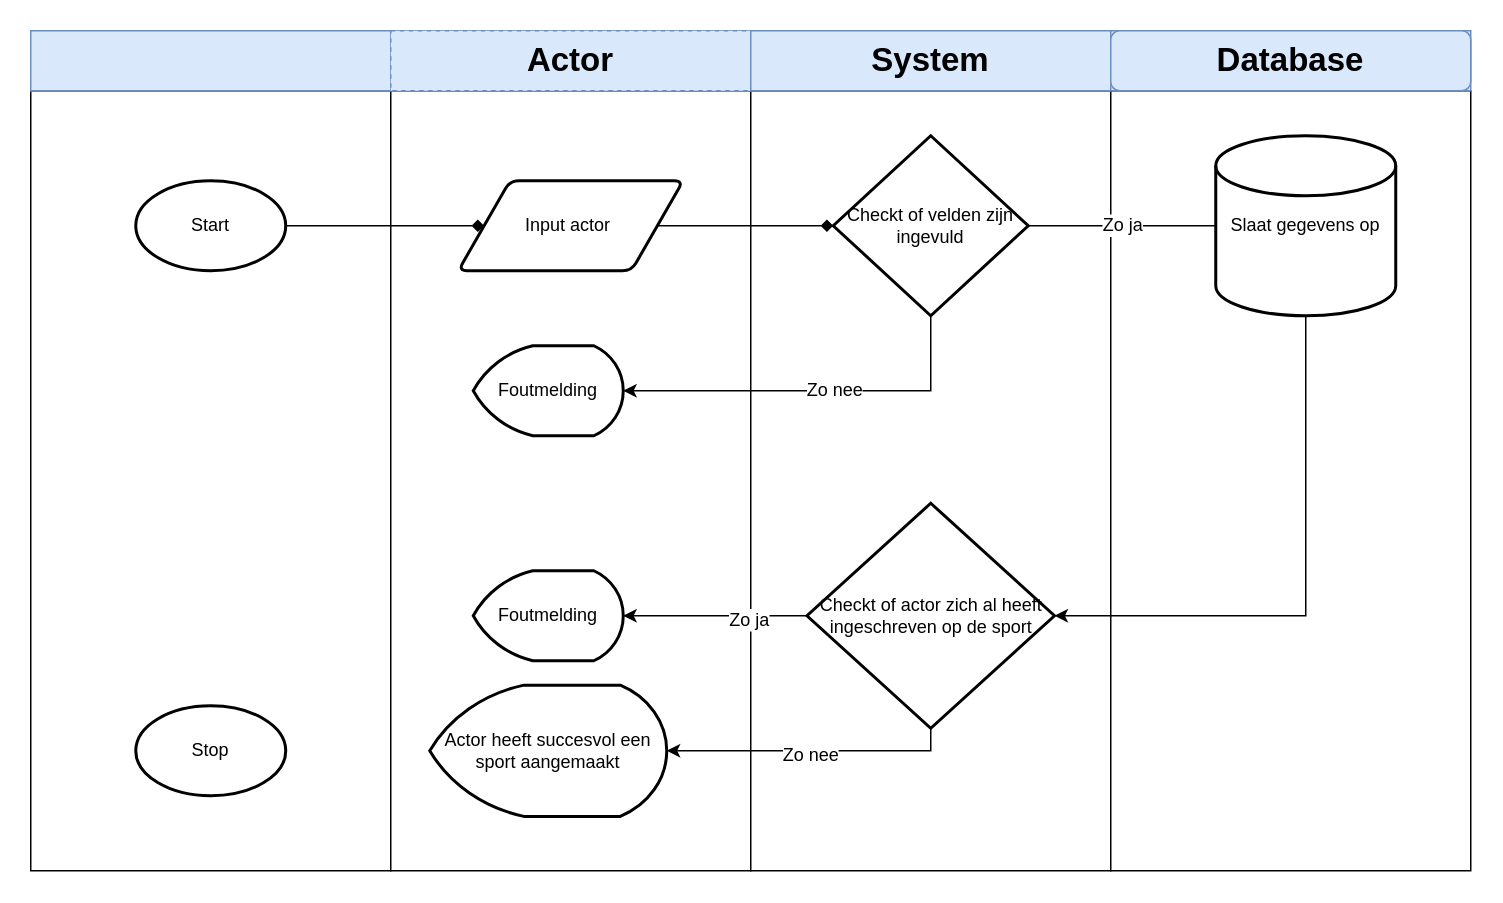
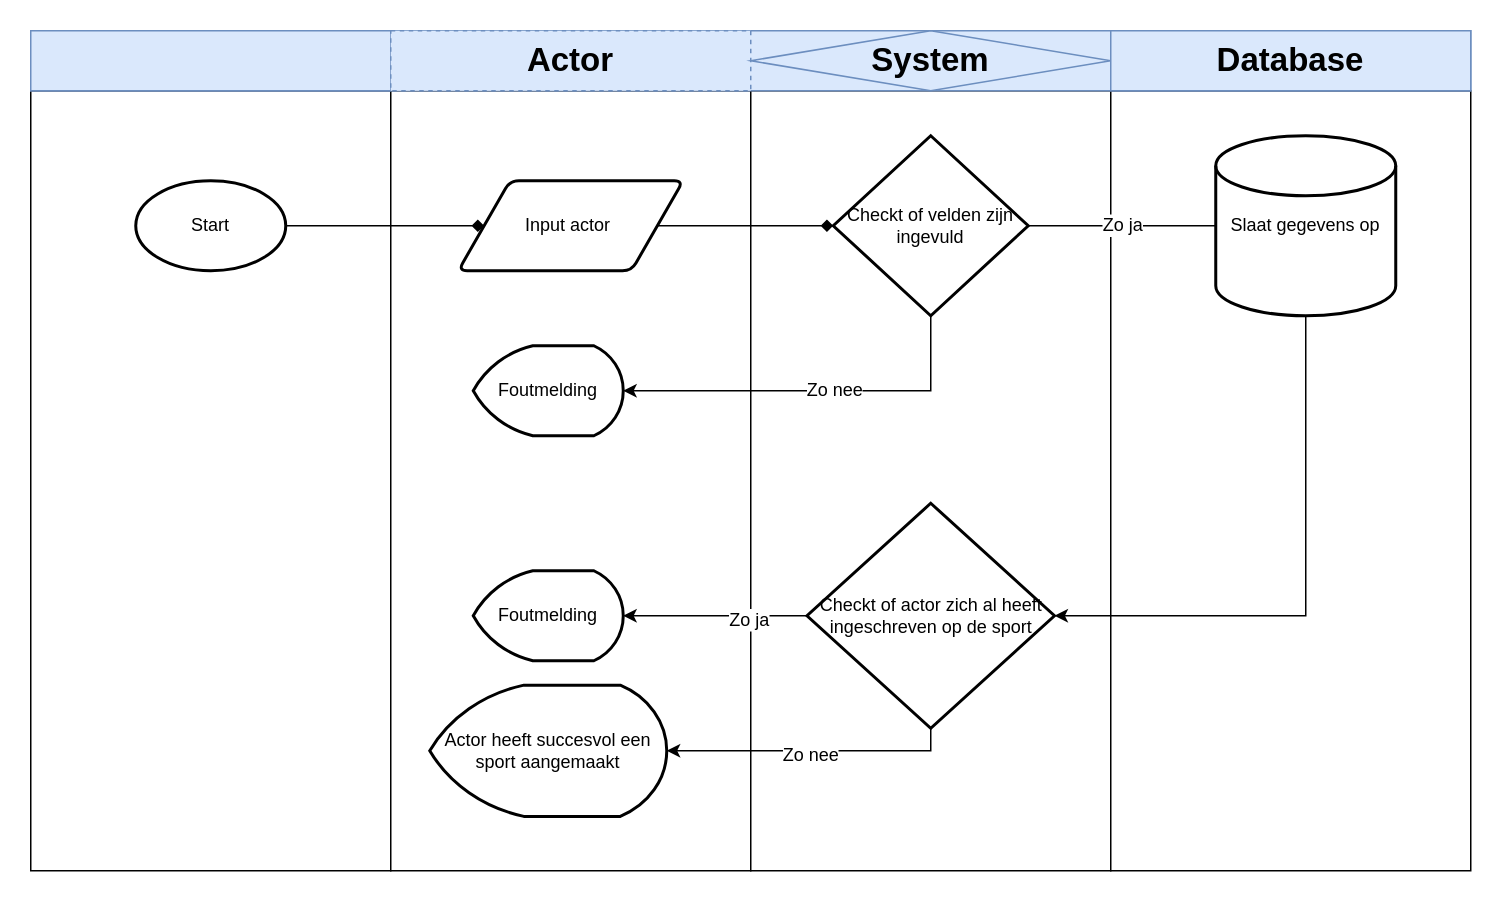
node "System": shape rectangle -> diamond
node "Database": shape rounded rectangle -> rectangle
node "Stop": removed
